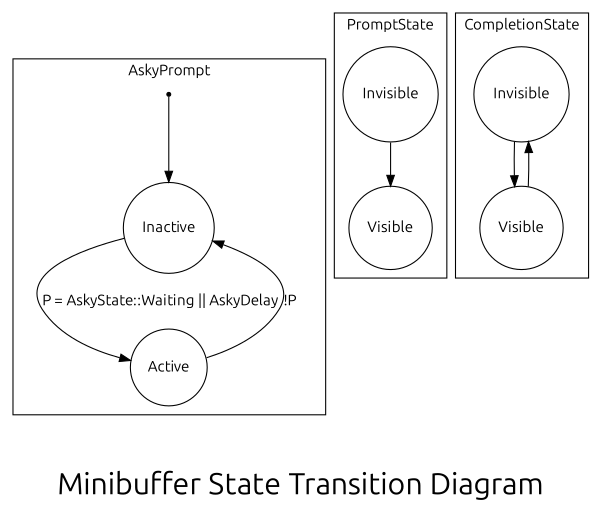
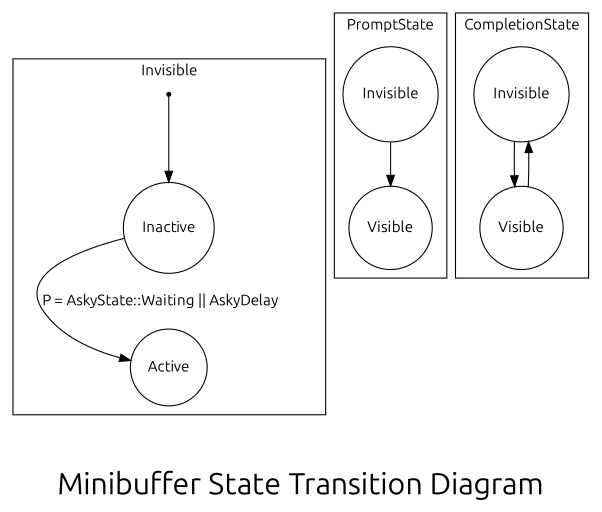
cluster "AskyPrompt": label "AskyPrompt" -> "Invisible"
edge "Active" -> "Inactive": removed, label "!P"
